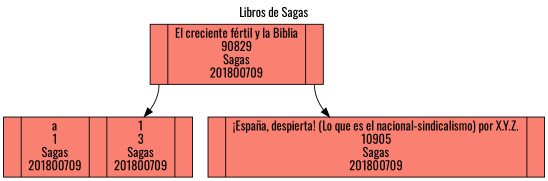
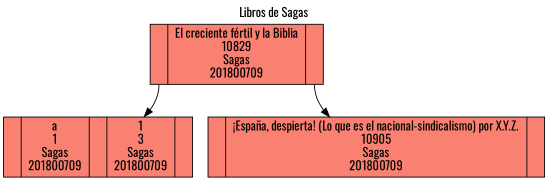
node "El creciente fértil y la Biblia": text "90829" -> "10829"
